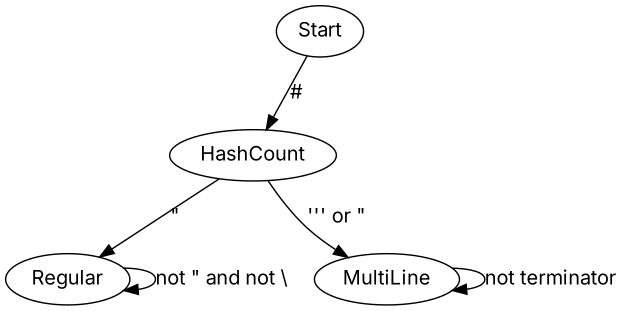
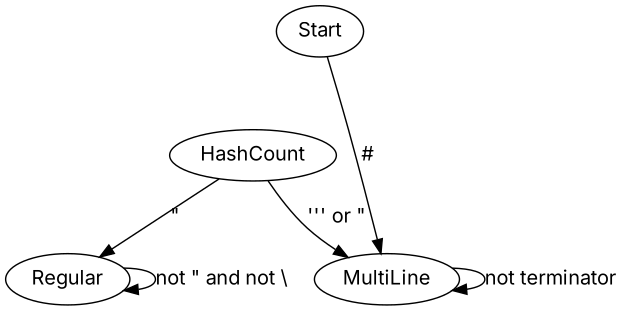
edge "Start" -> "HashCount": now "Start" -> "MultiLine"
